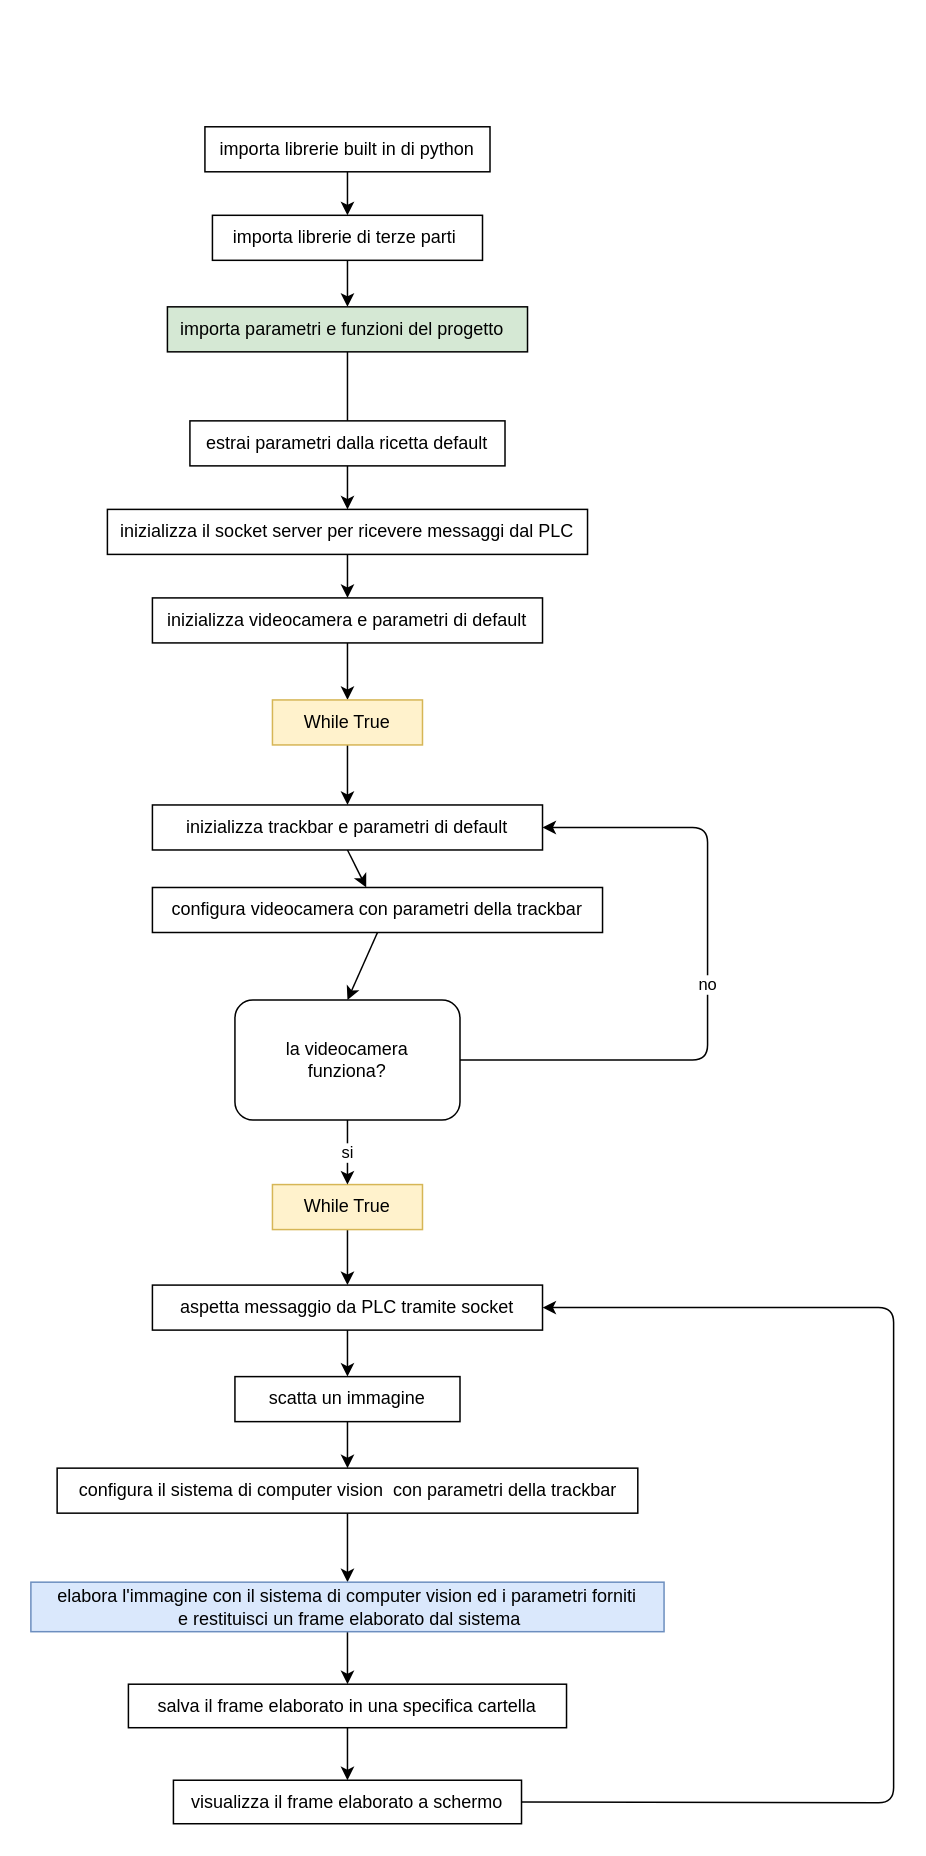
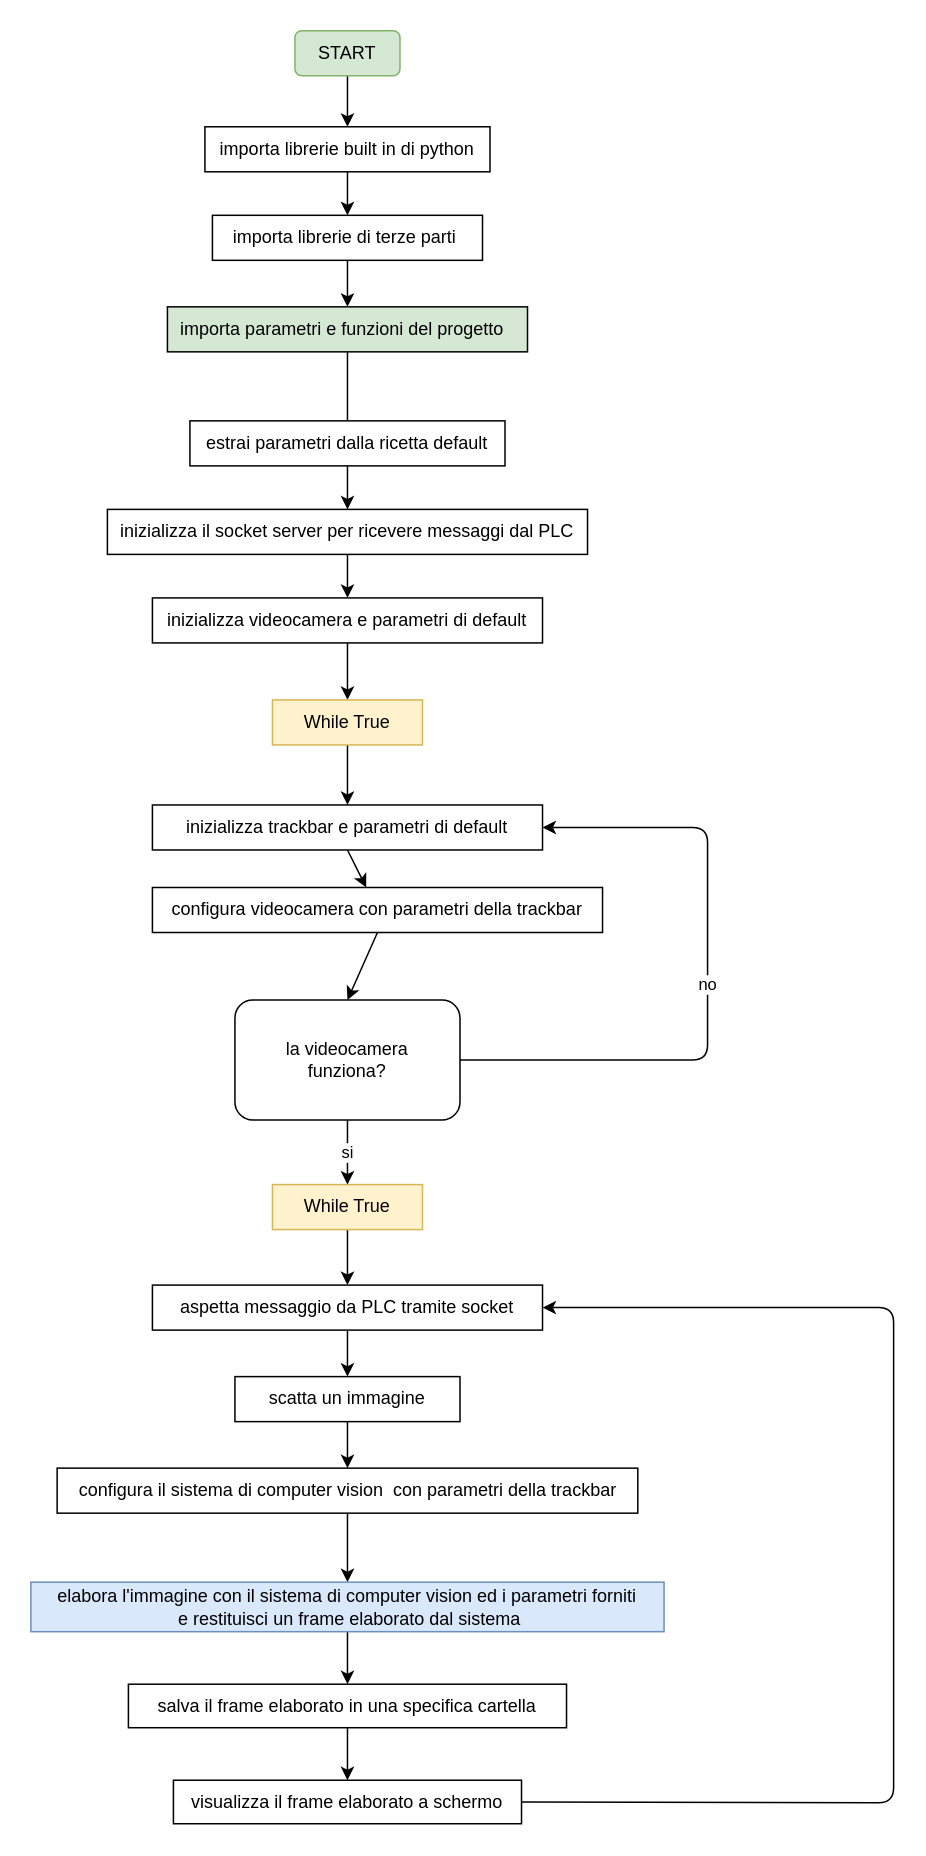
node "START": added
edge "START" -> "importa librerie built in di python": added
